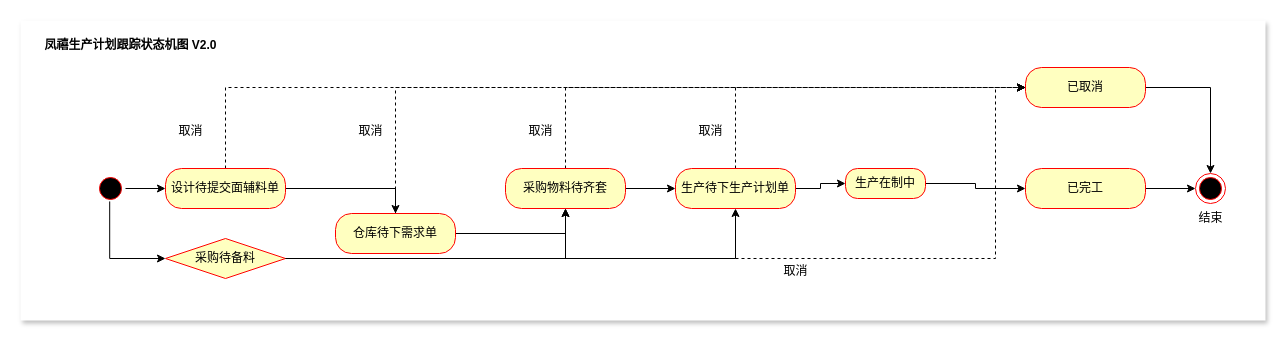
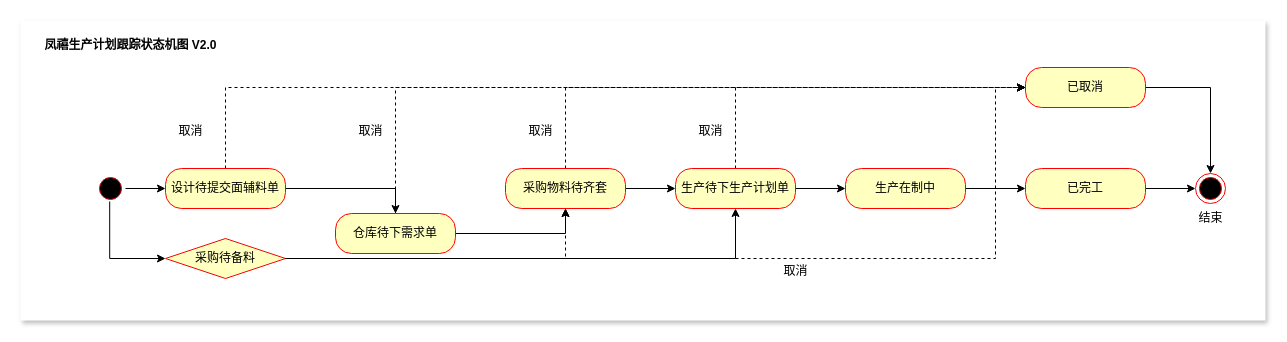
node "生产在制中": size 80x30 -> 120x40
edge "采购待备料" -> "采购物料待齐套": style solid -> dashed
